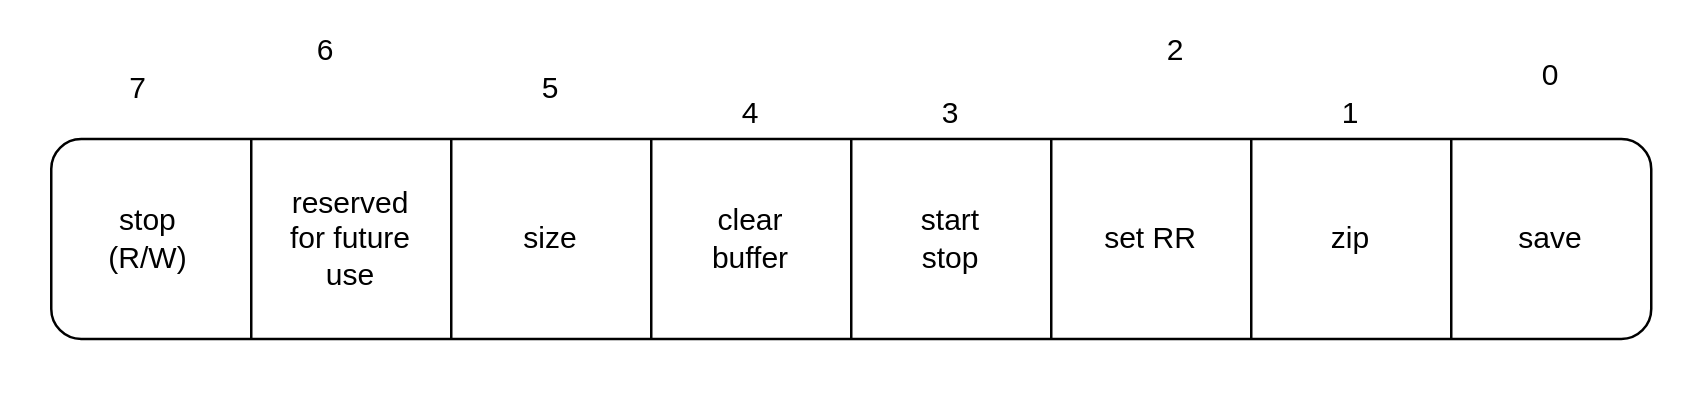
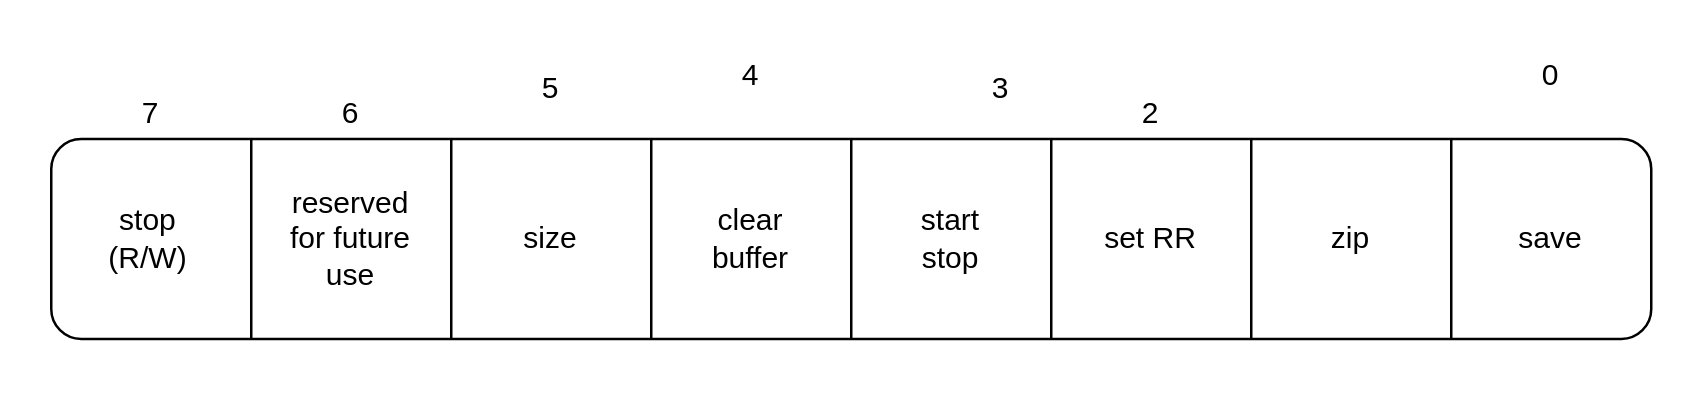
node "6": moved (326, 51) -> (351, 114)
node "2": moved (1176, 51) -> (1151, 114)
node "7": moved (139, 89) -> (151, 114)
node "4": moved (751, 114) -> (751, 76)
node "3": moved (951, 114) -> (1001, 89)
node "1": removed
